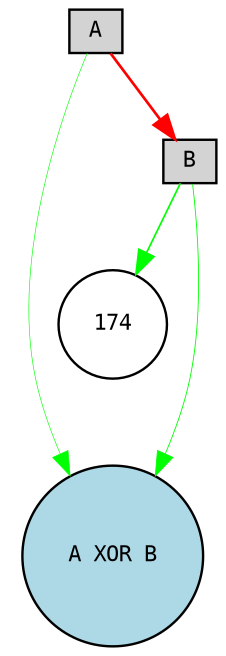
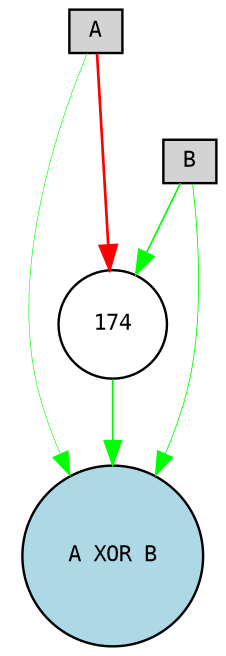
edge "A" -> "B": now "A" -> "174"
edge "174" -> "A XOR B": added
